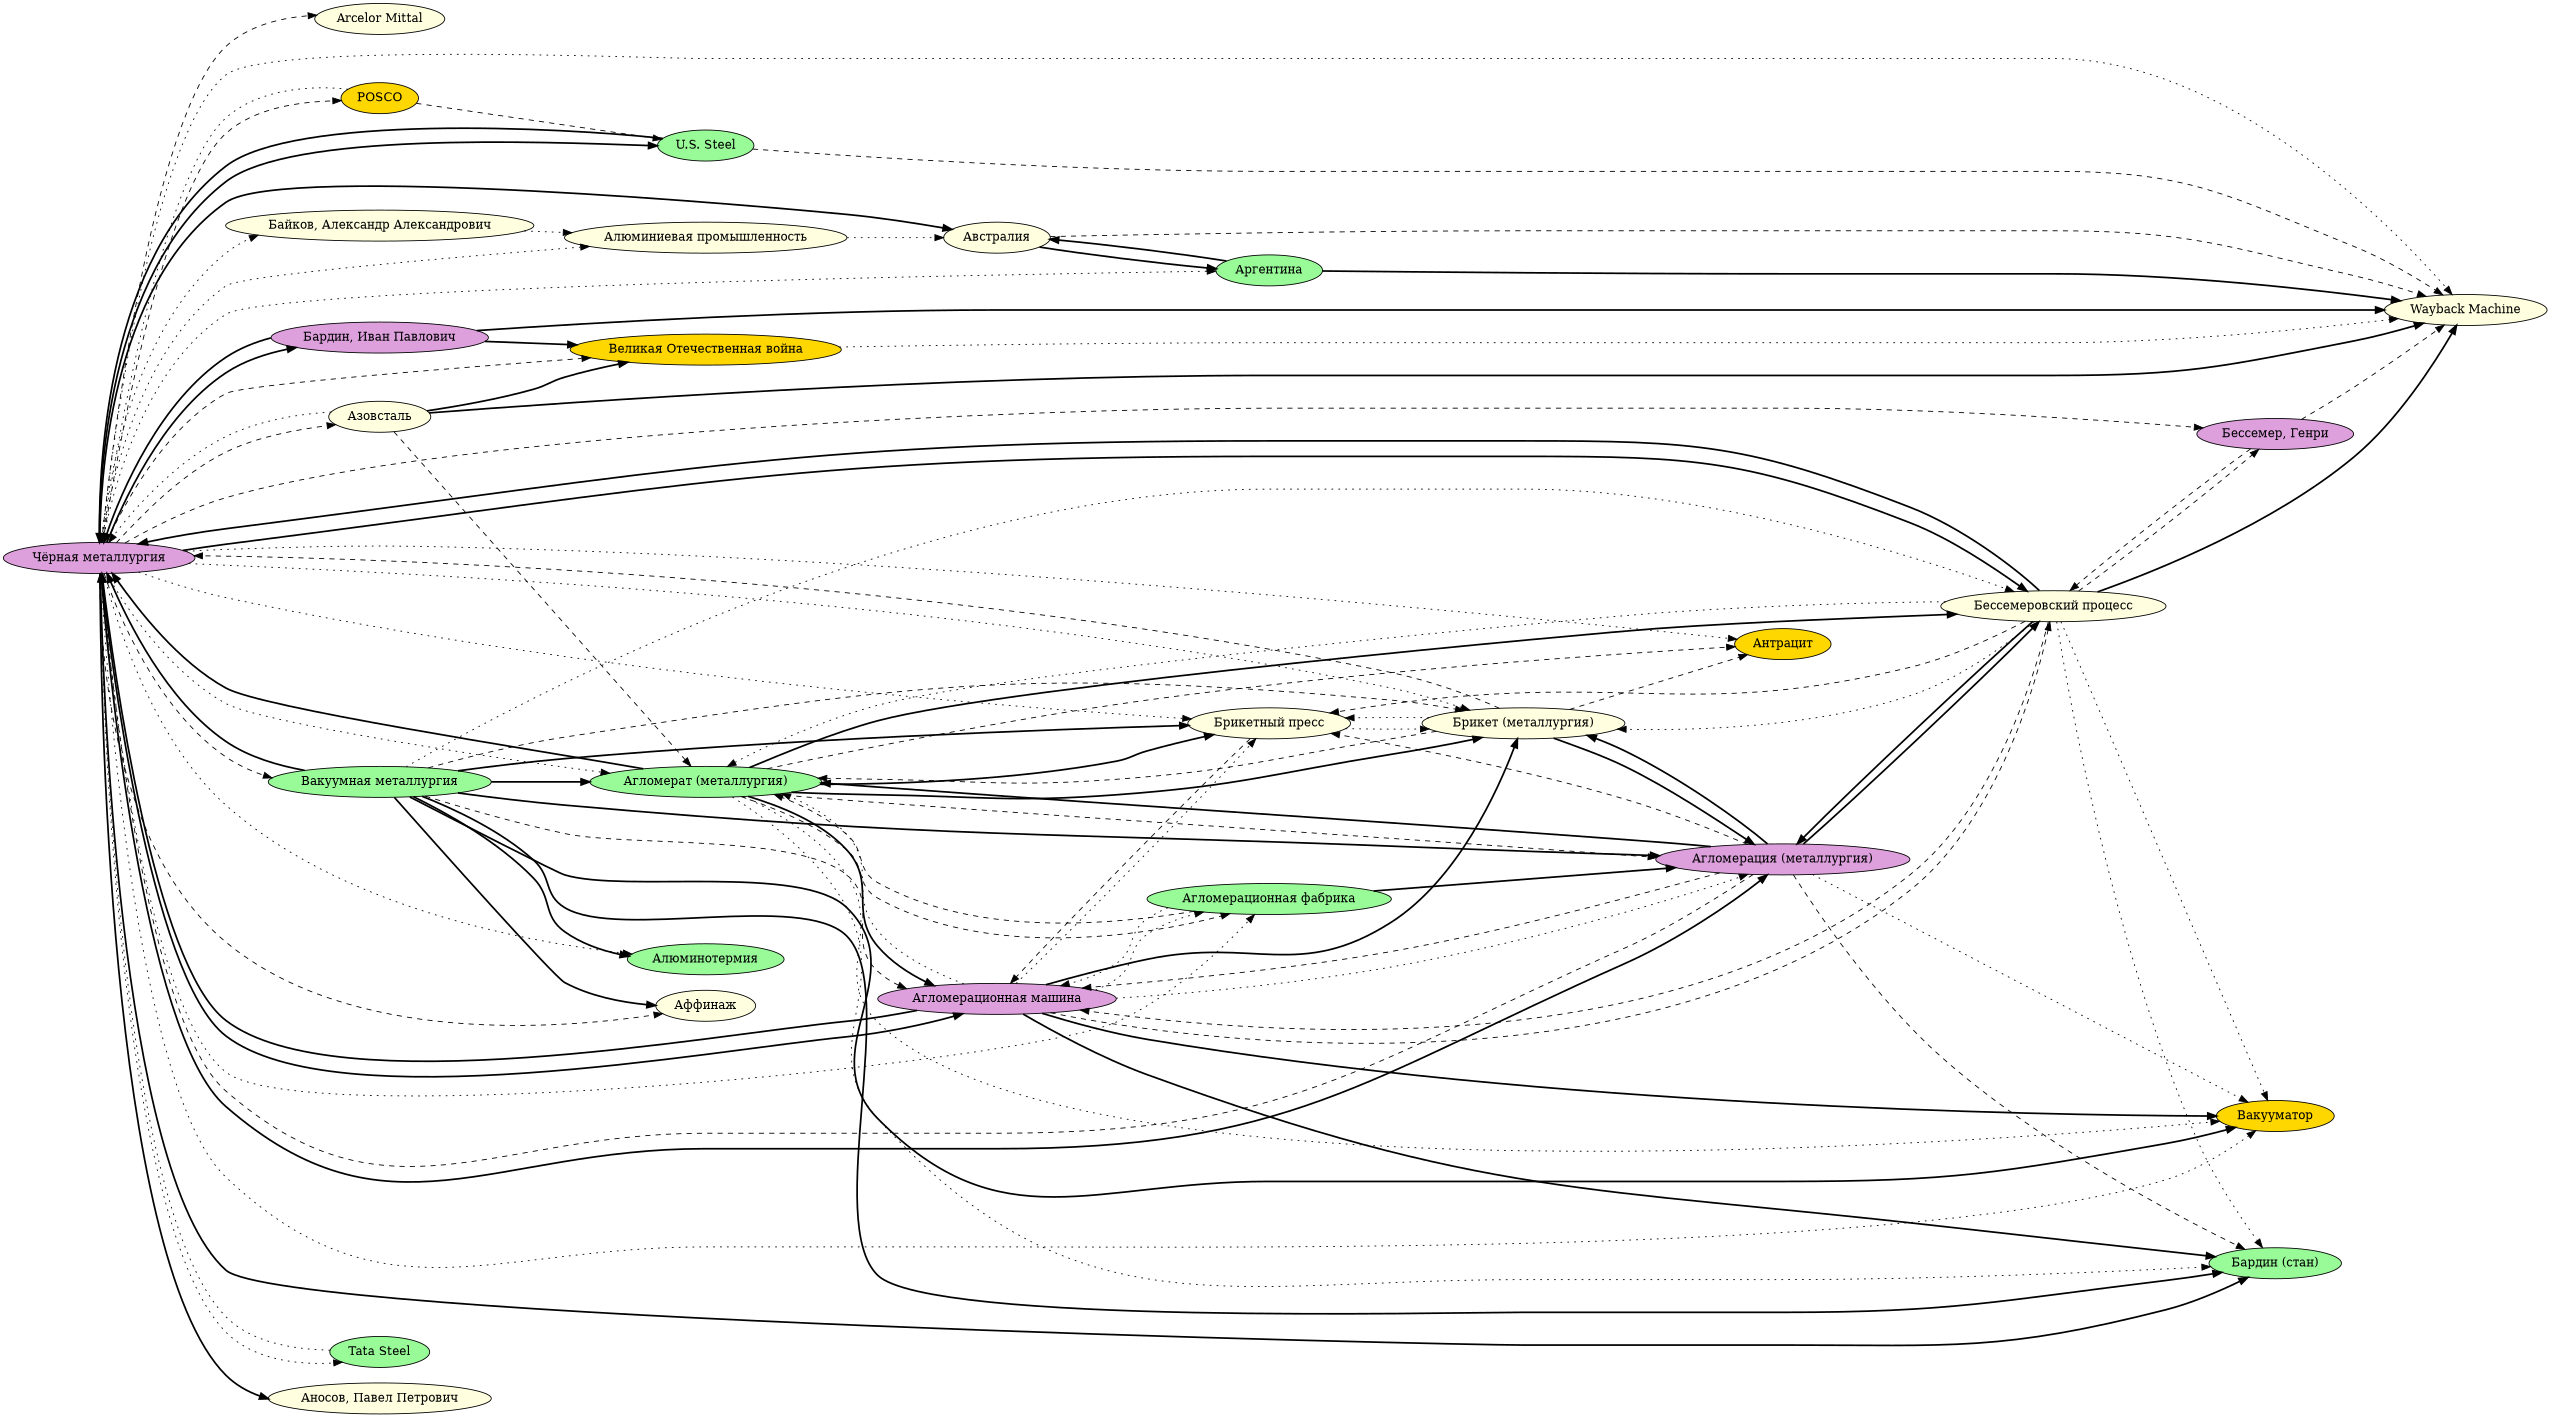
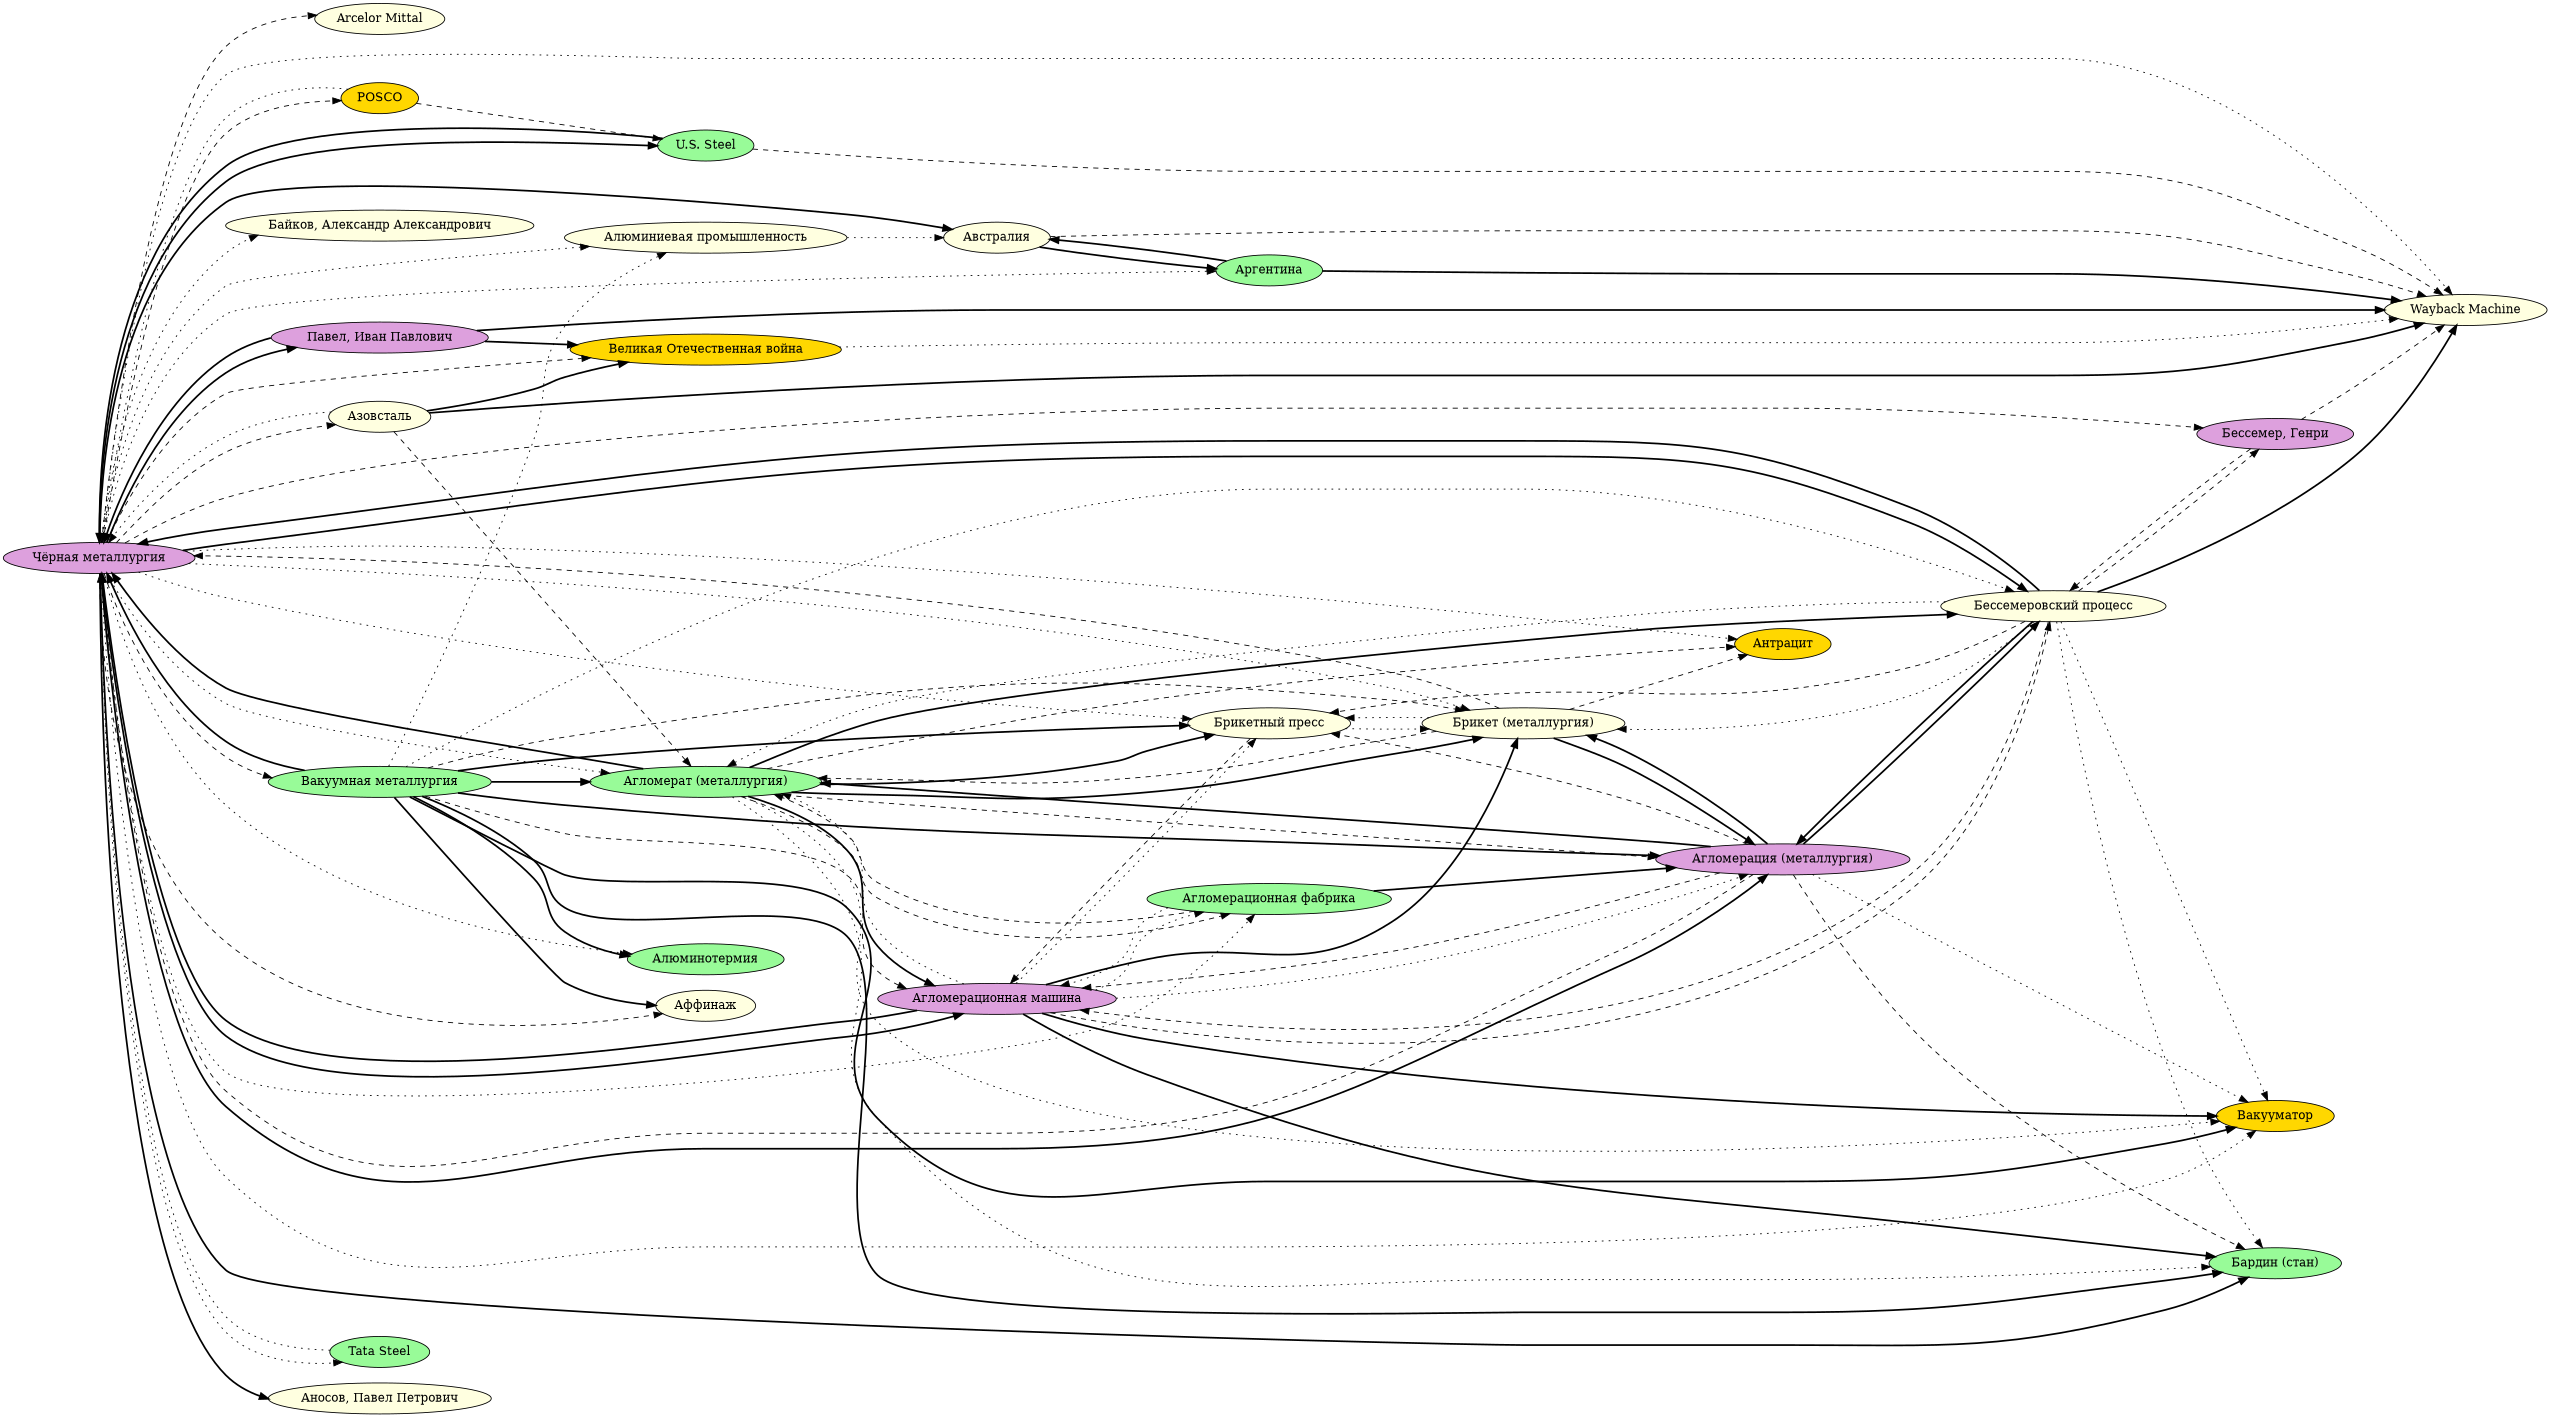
edge "Байков, Александр Александрович" -> "Алюминиевая промышленность": now "Вакуумная металлургия" -> "Алюминиевая промышленность"
node "Бардин, Иван Павлович": label "Бардин, Иван Павлович" -> "Павел, Иван Павлович"
